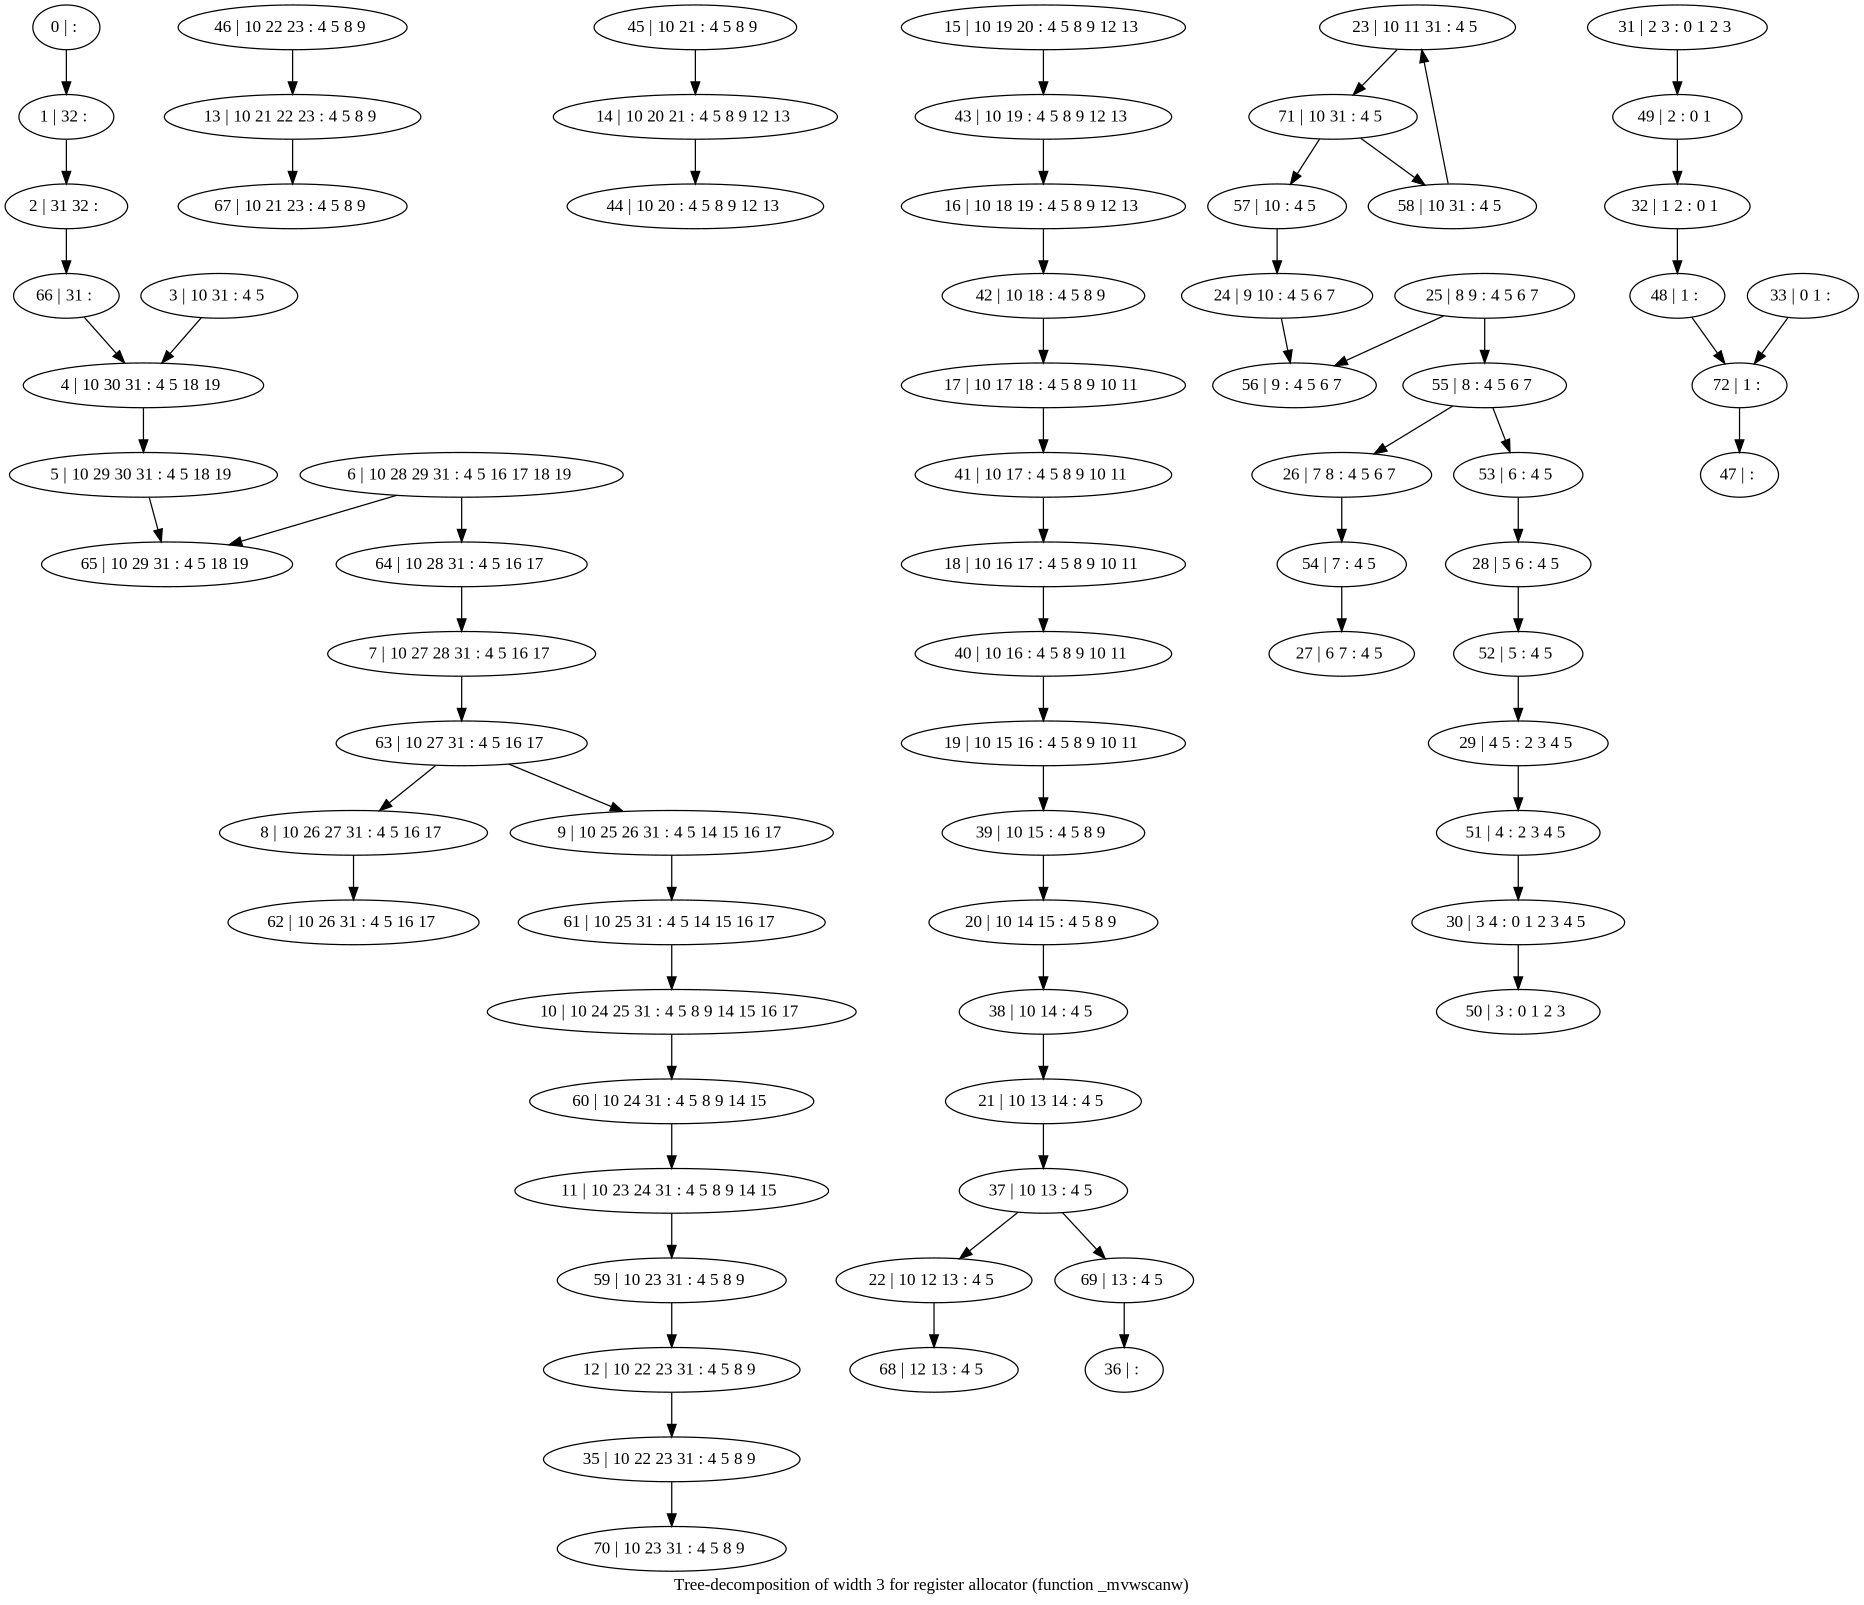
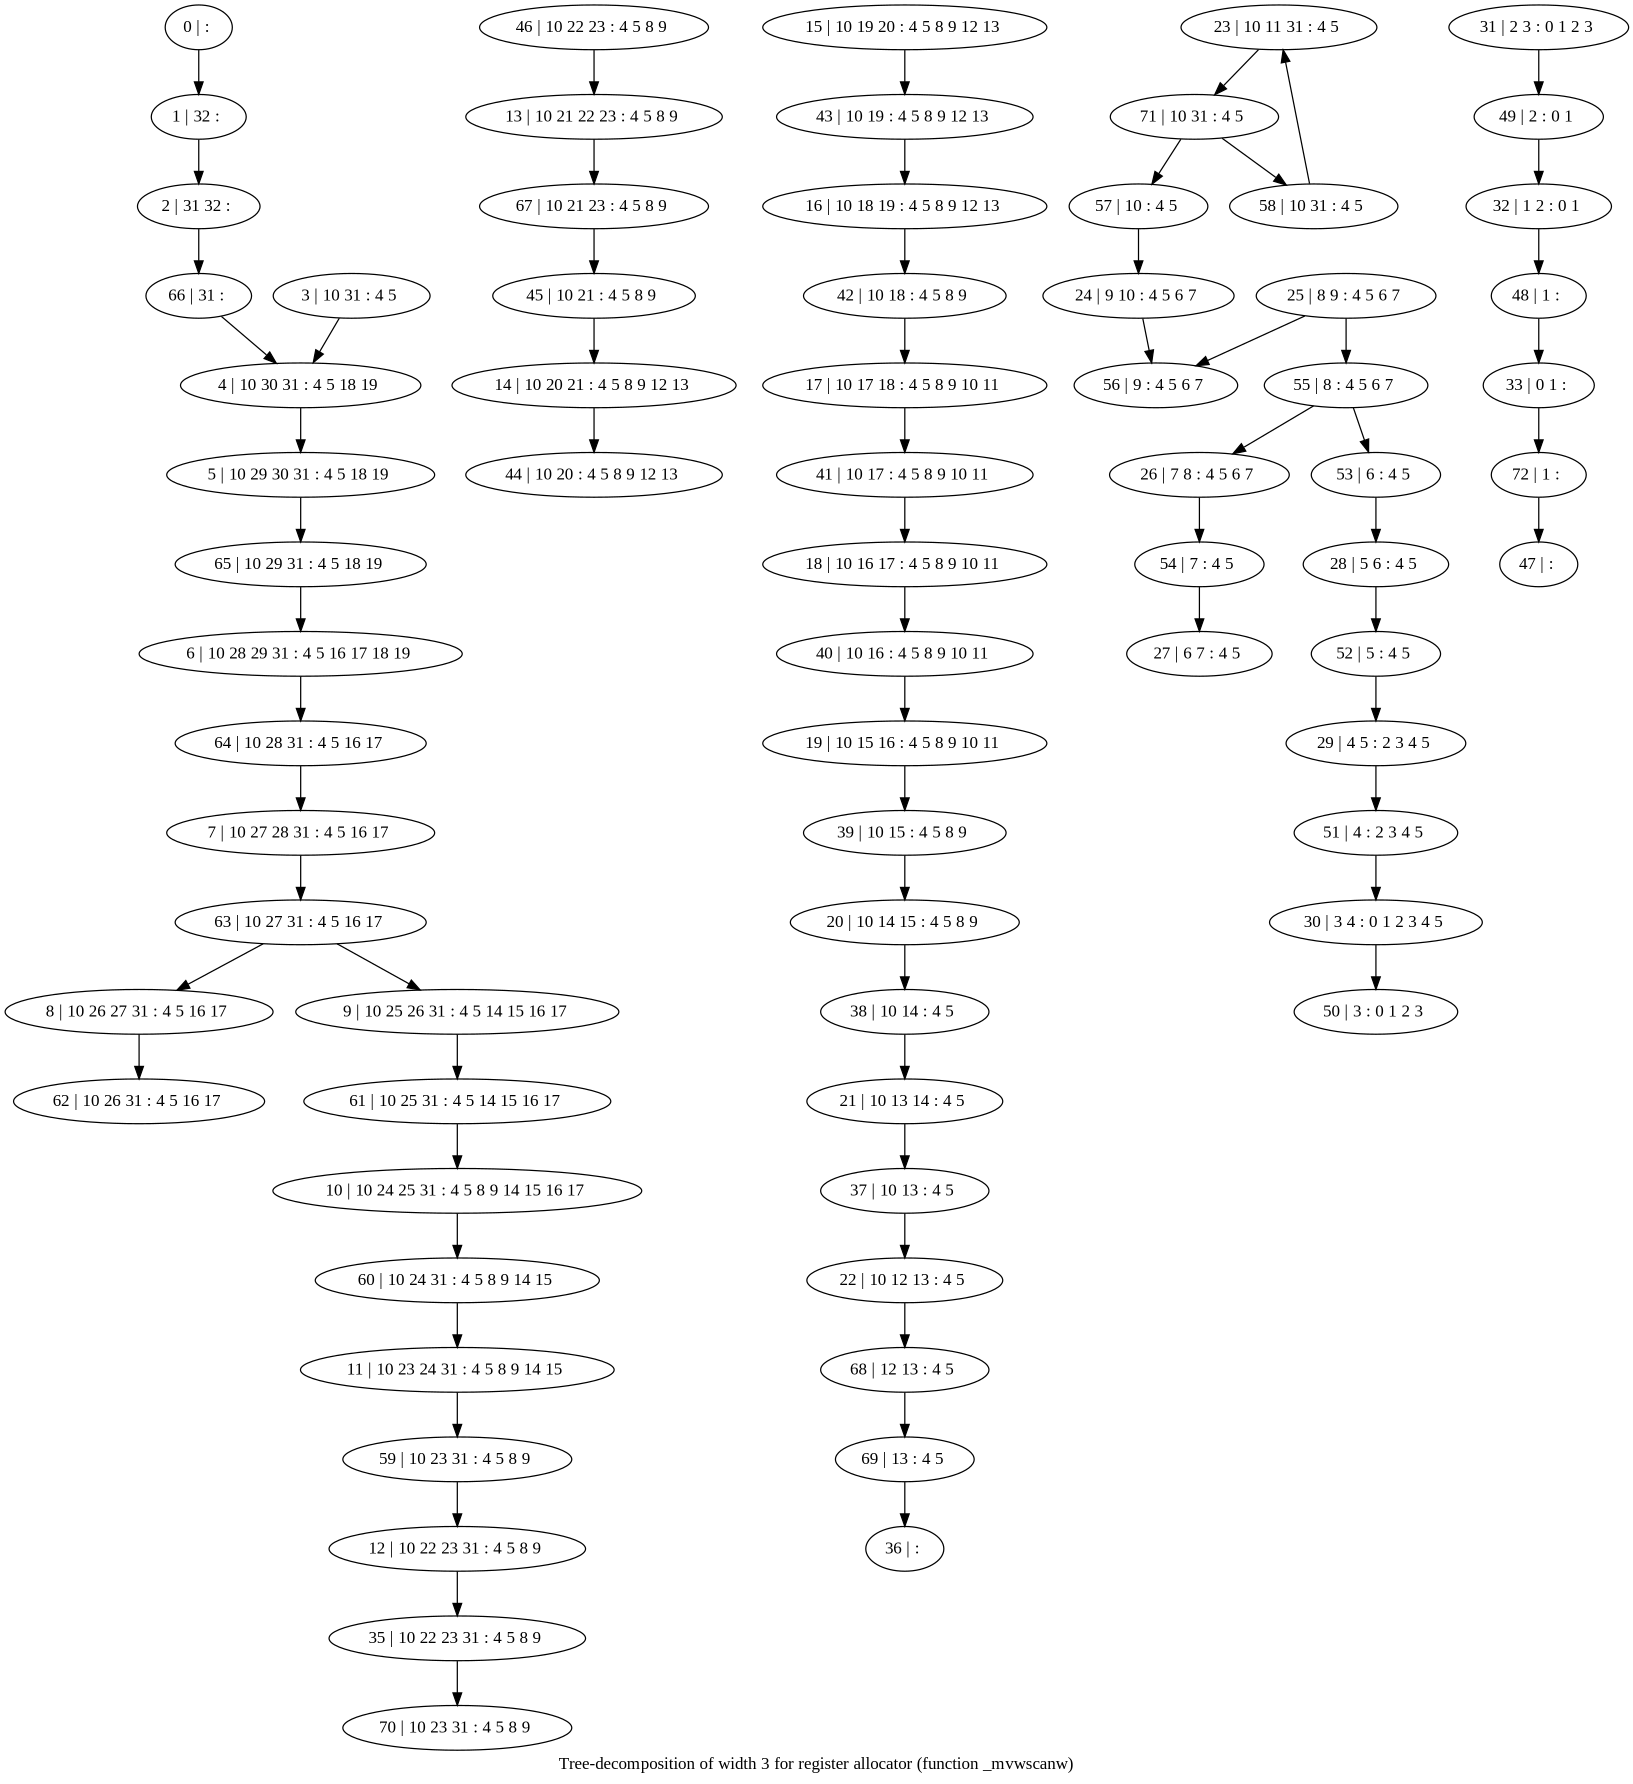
edge "67 | 10 21 23 : 4 5 8 9" -> "45 | 10 21 : 4 5 8 9": added
edge "48 | 1 :" -> "72 | 1 :": now "48 | 1 :" -> "33 | 0 1 :"
edge "6 | 10 28 29 31 : 4 5 16 17 18 19" -> "65 | 10 29 31 : 4 5 18 19": reversed
edge "37 | 10 13 : 4 5" -> "69 | 13 : 4 5": now "68 | 12 13 : 4 5" -> "69 | 13 : 4 5"
